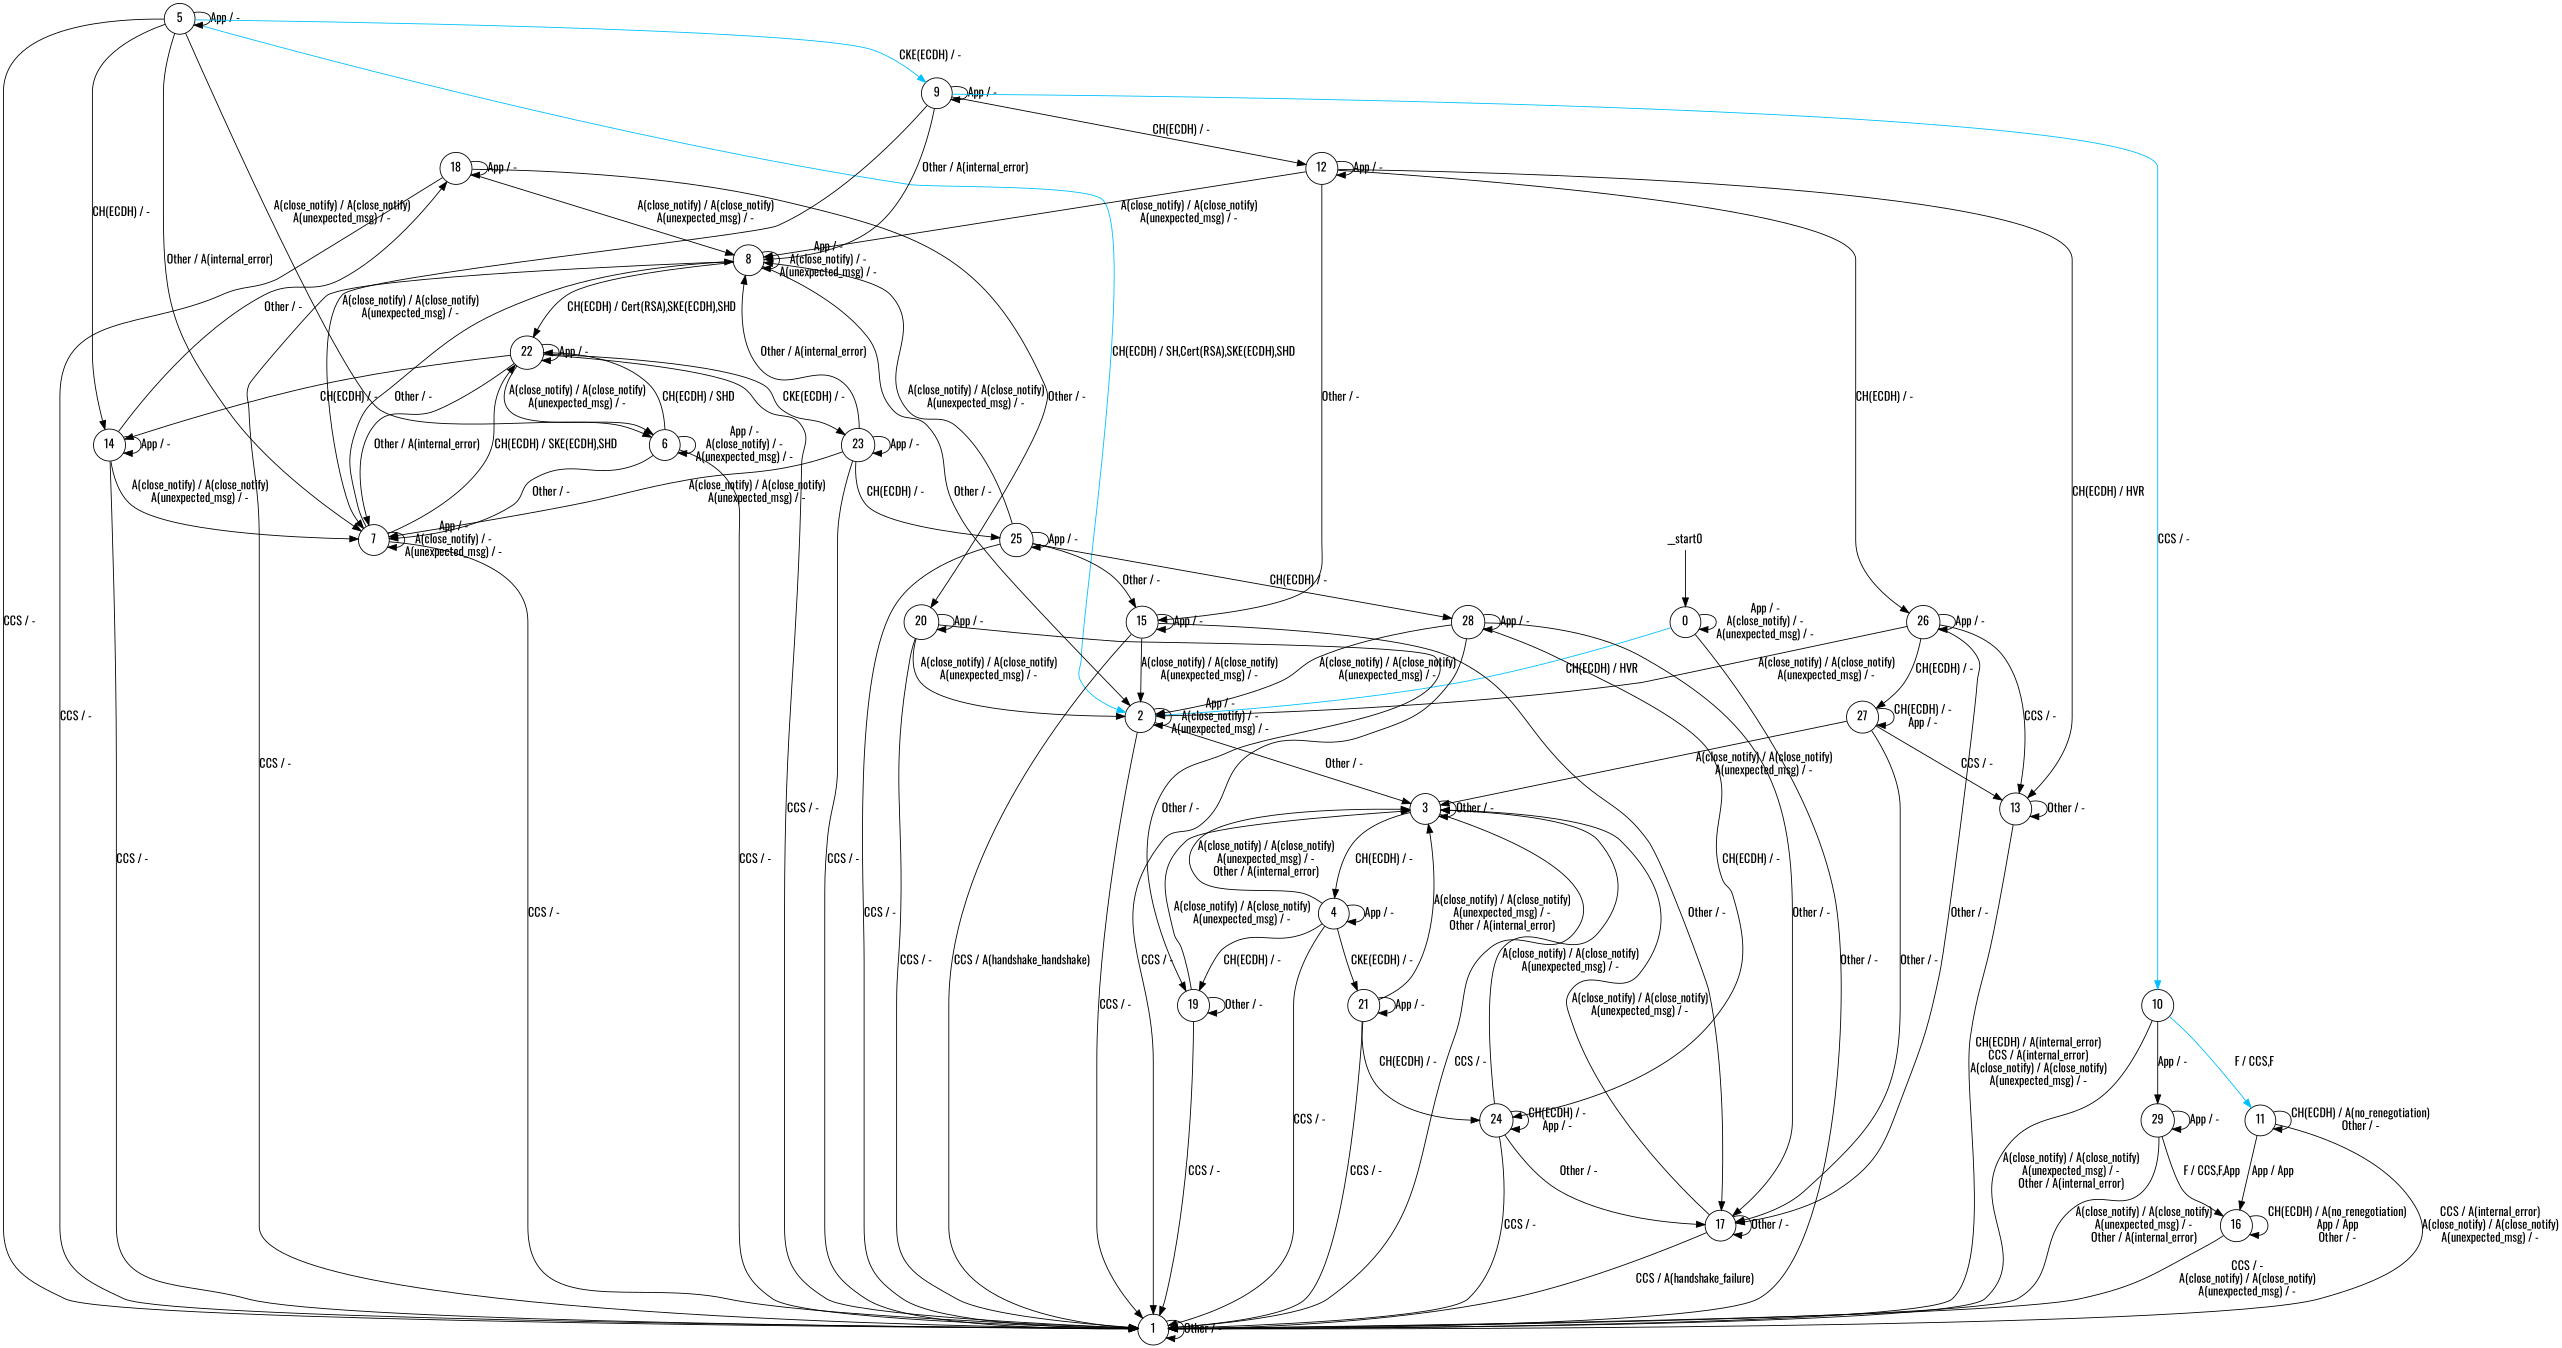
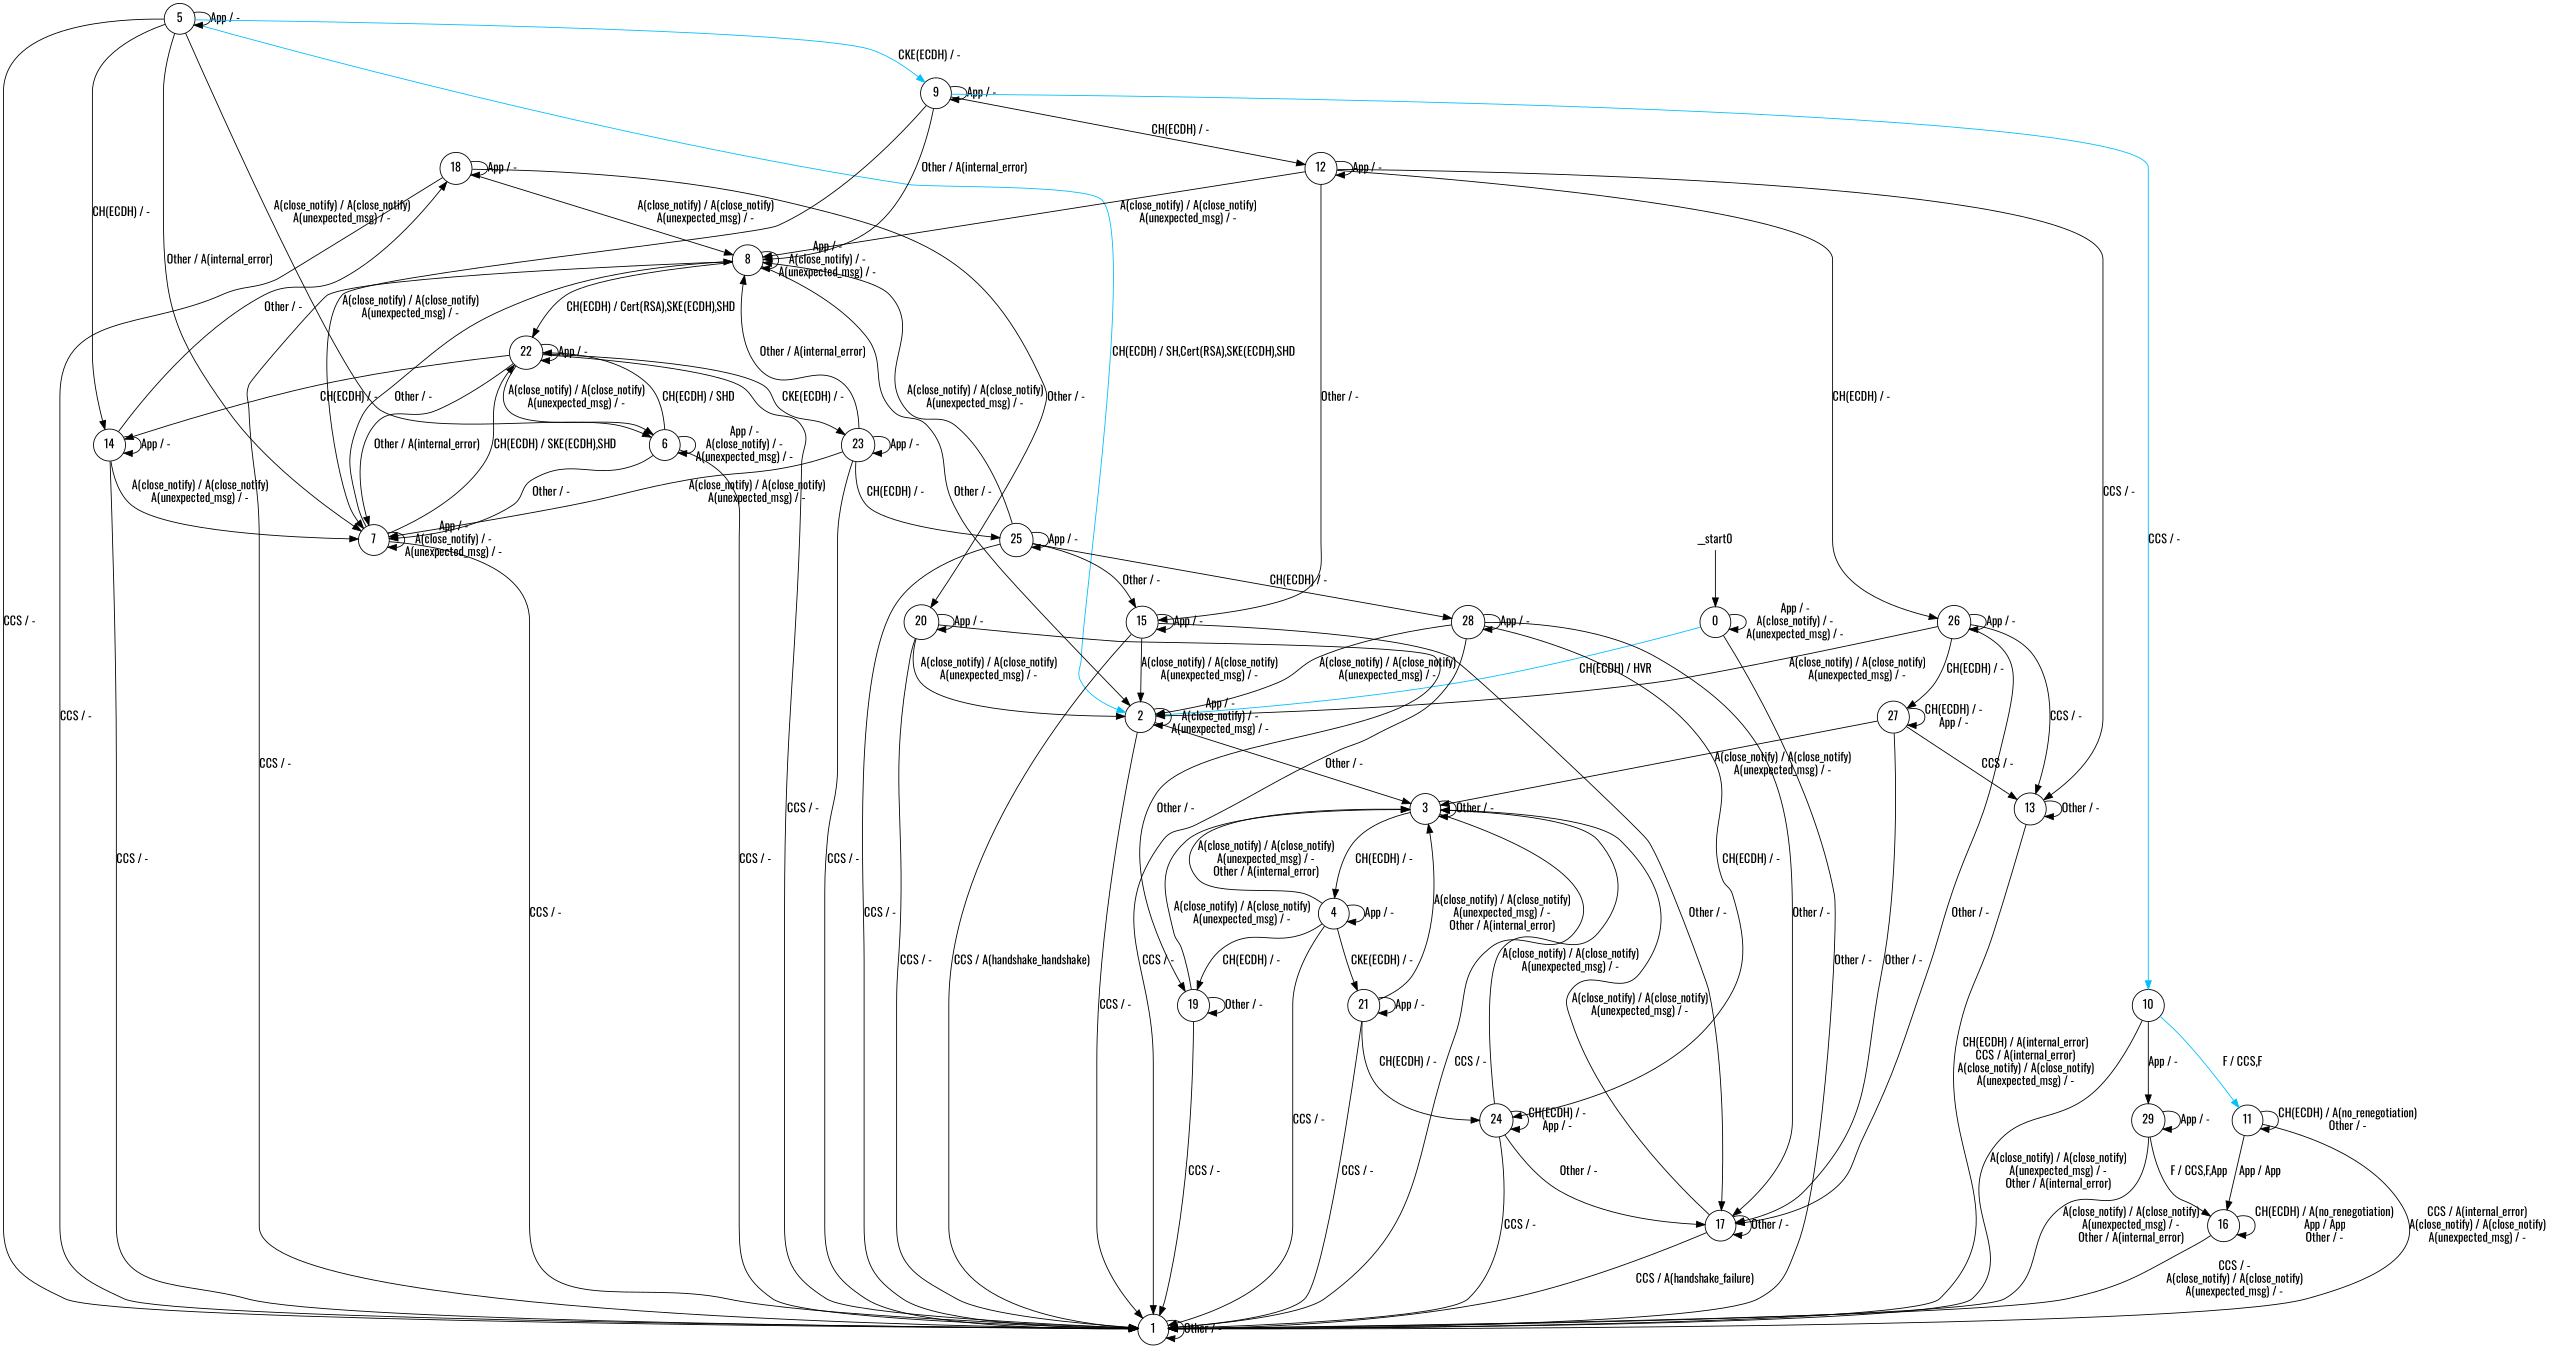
edge "12" -> "13": label "CH(ECDH) / HVR" -> "CCS / -"
